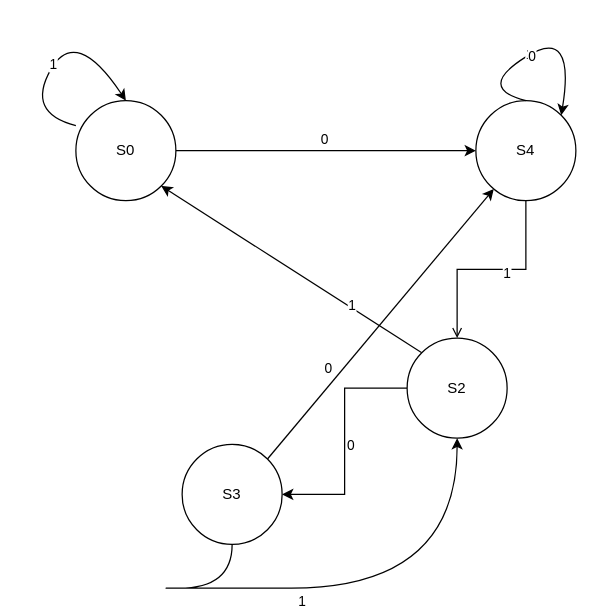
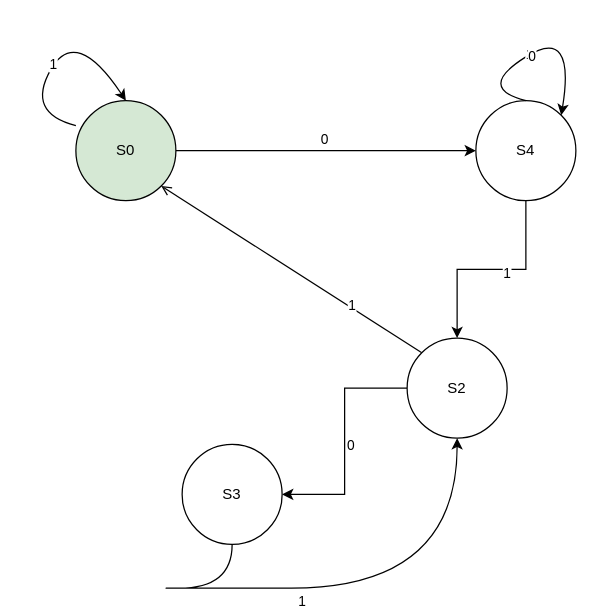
node "S0": fillcolor #ffffff -> #d5e8d4
edge "S2" -> "S0": arrowhead classic -> open
edge "S3" -> "S4": removed, label "0"
edge "S4" -> "S2": arrowhead open -> classic
